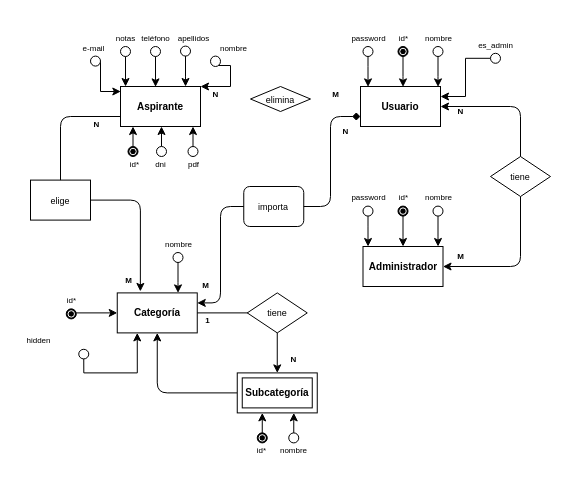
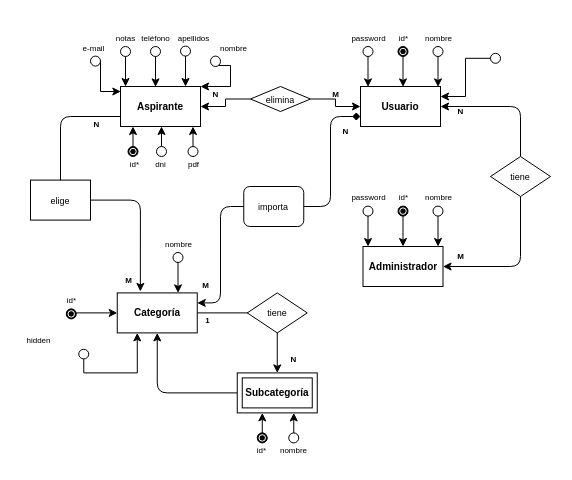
node "es_admin": removed
edge "elimina" -> "Aspirante": added
edge "elimina" -> "Usuario": added
